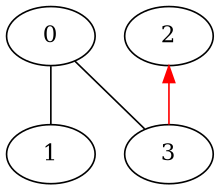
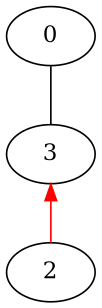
edge "3" -> "2": reversed
node "1": removed
